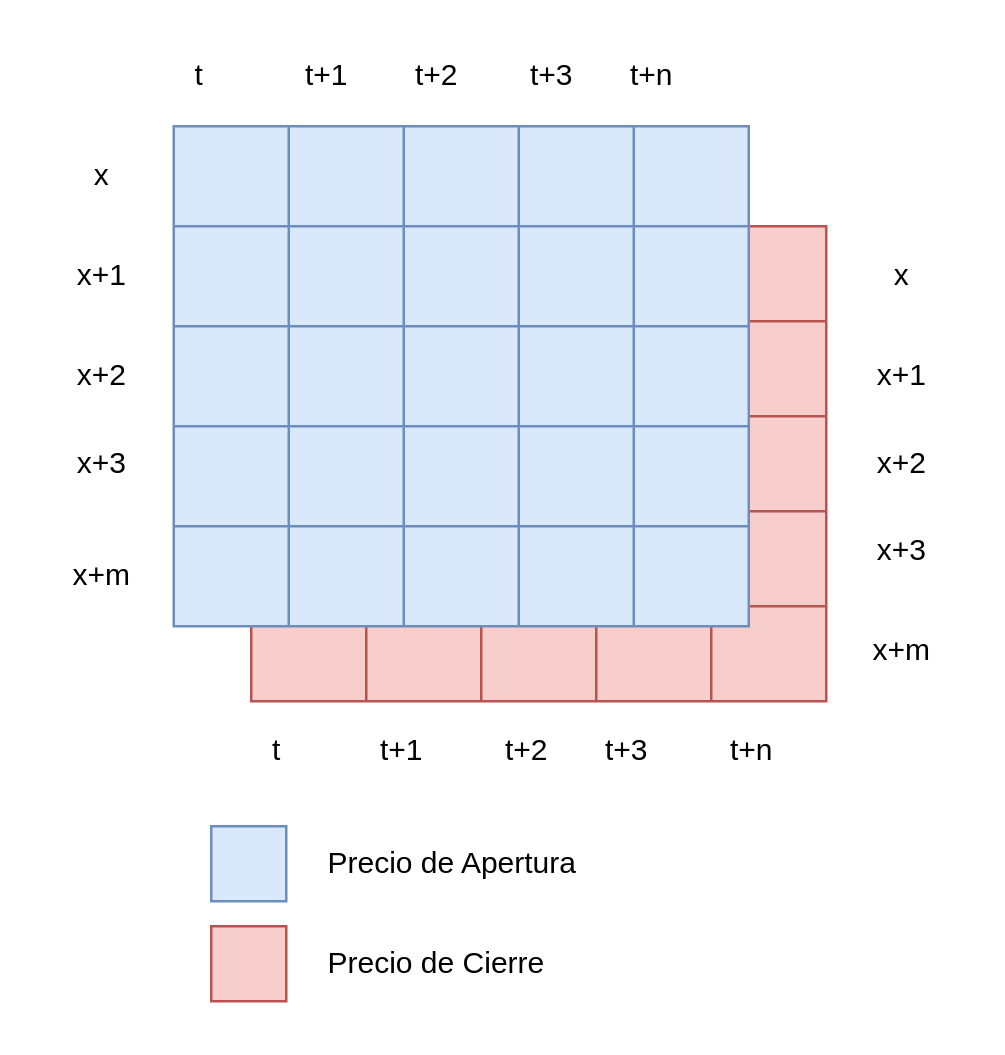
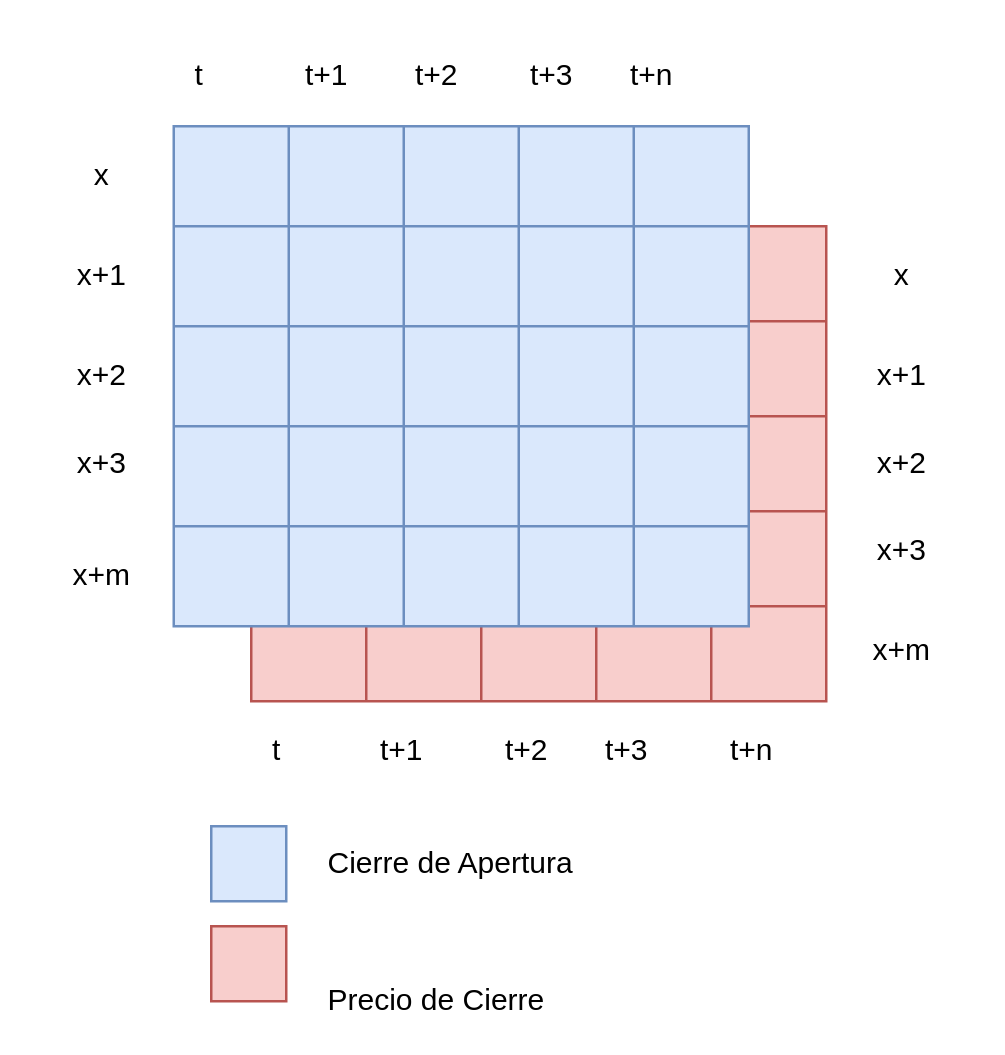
node "Precio de Apertura": label "Precio de Apertura" -> "Cierre de Apertura"
node "Precio de Cierre": moved (449, 964) -> (449, 1001)
